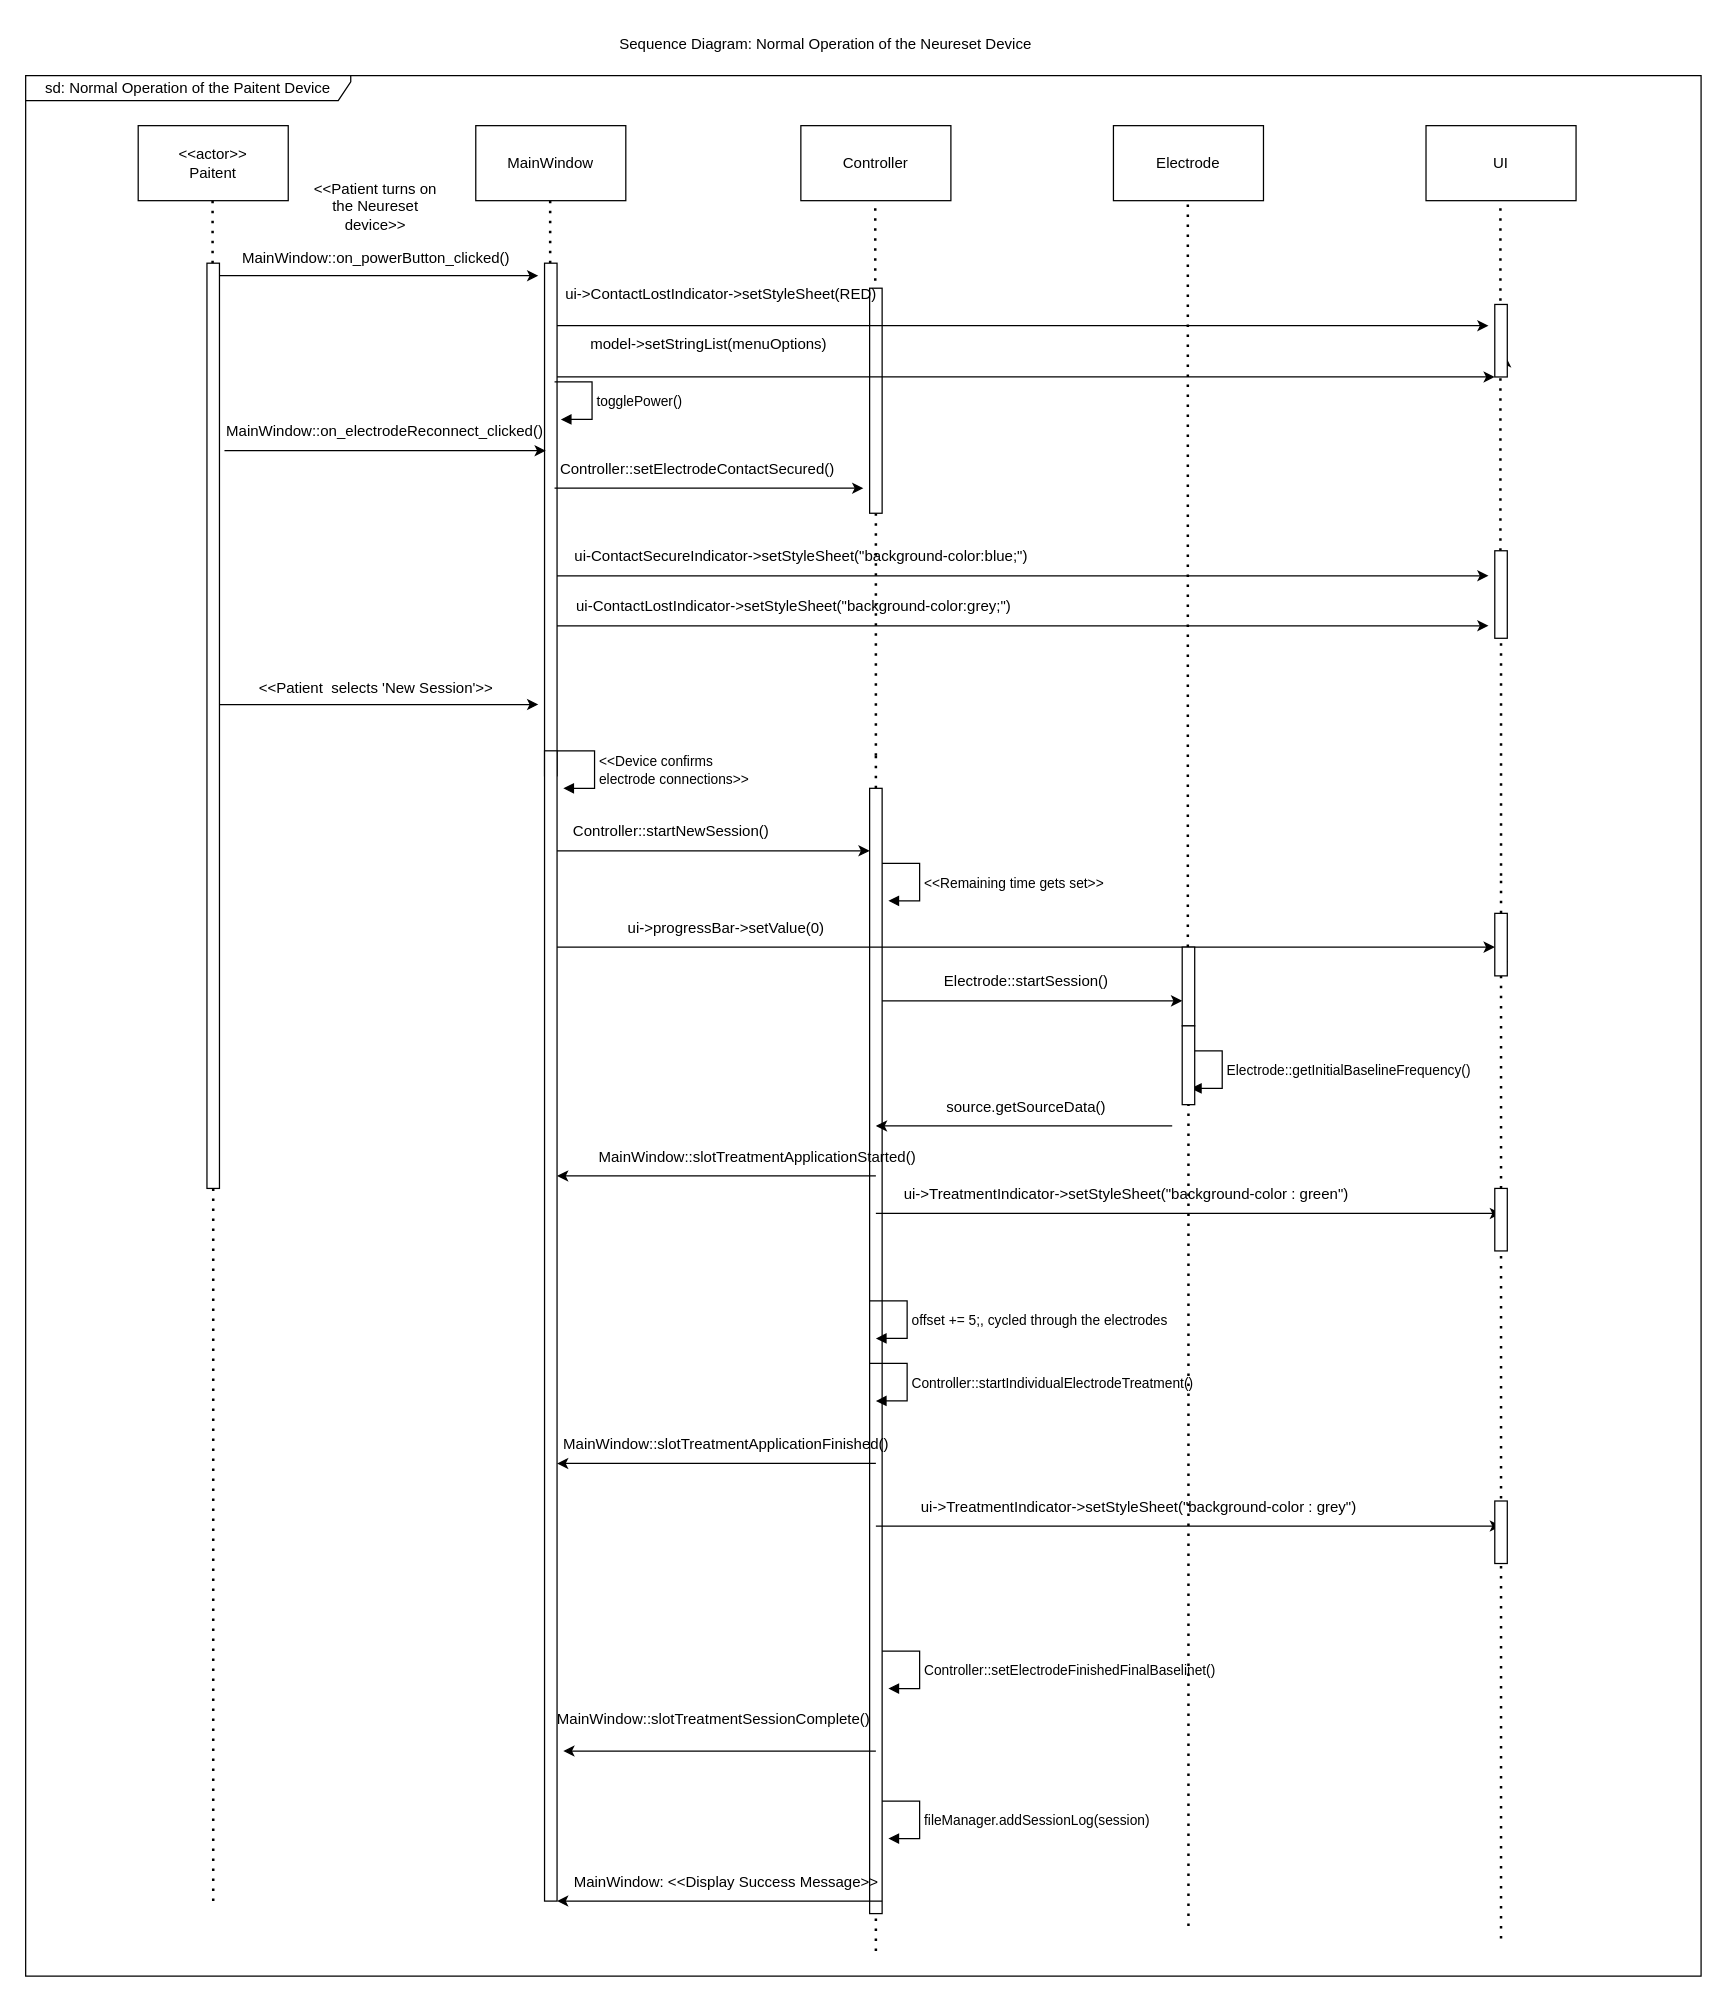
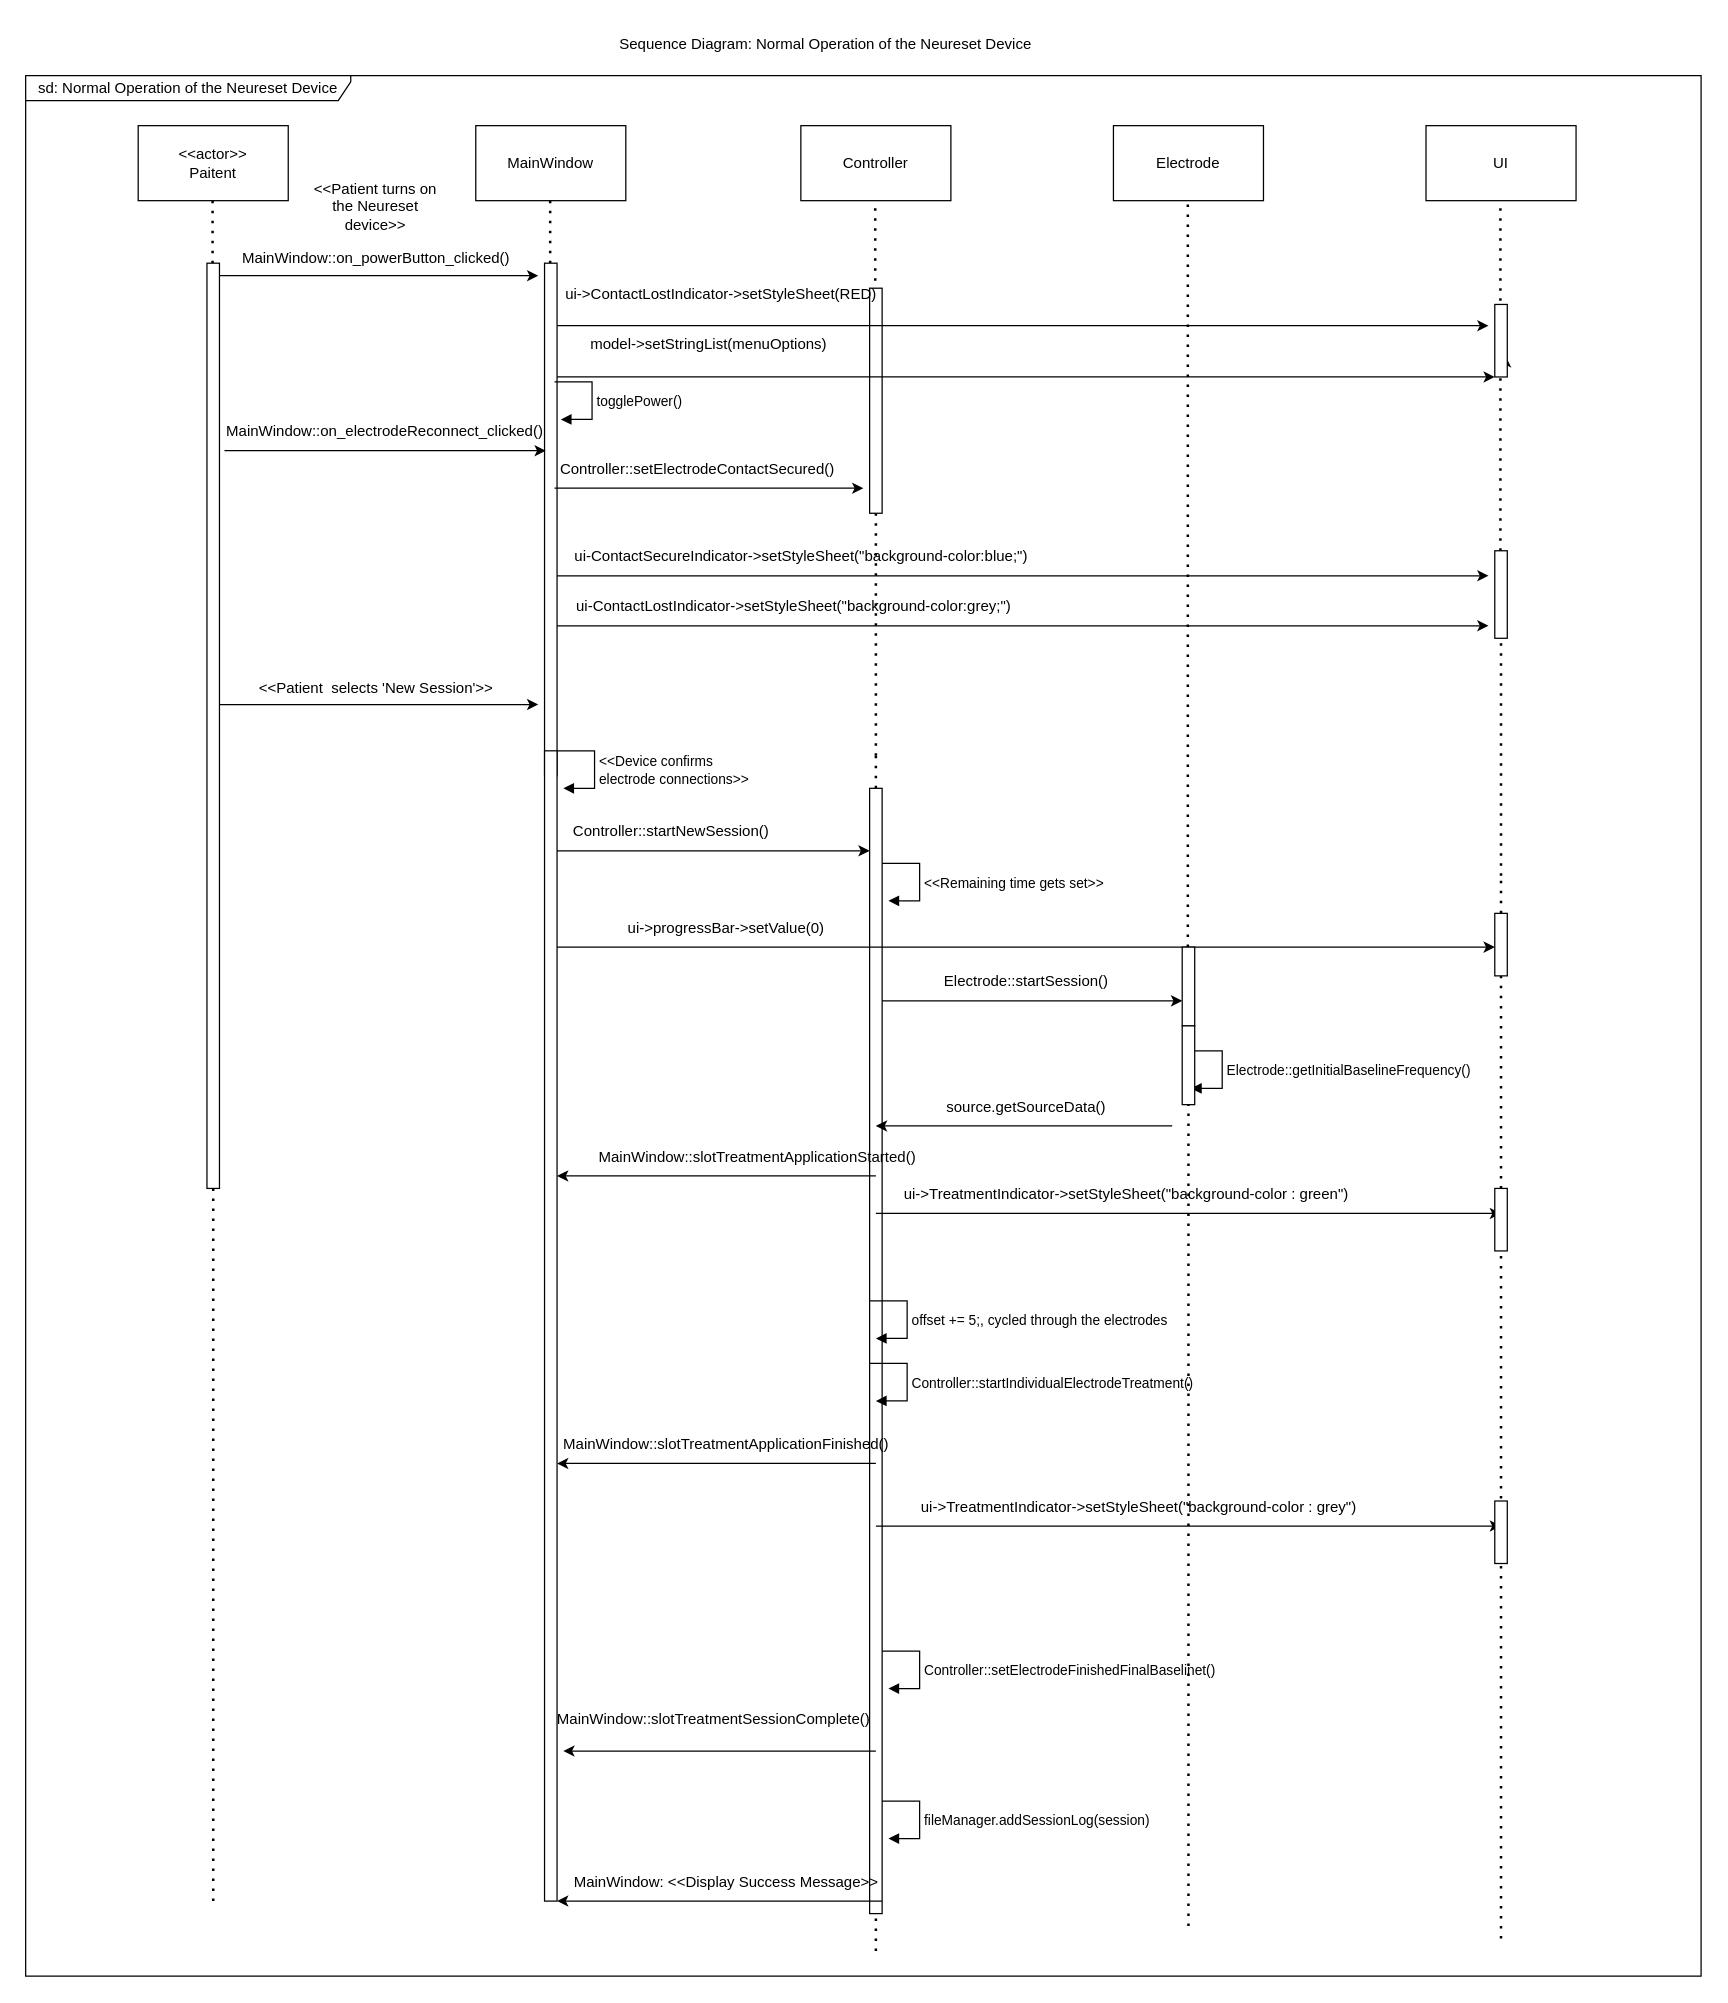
node "sd: Normal Operation of the Paitent Device": label "sd: Normal Operation of the Paitent Device" -> "sd: Normal Operation of the Neureset Device"
